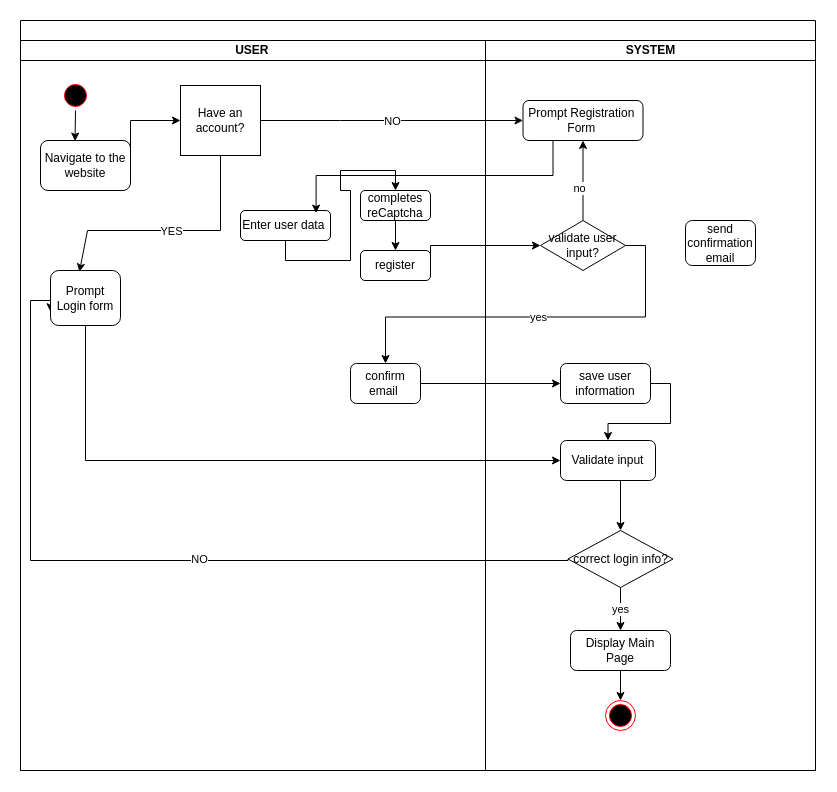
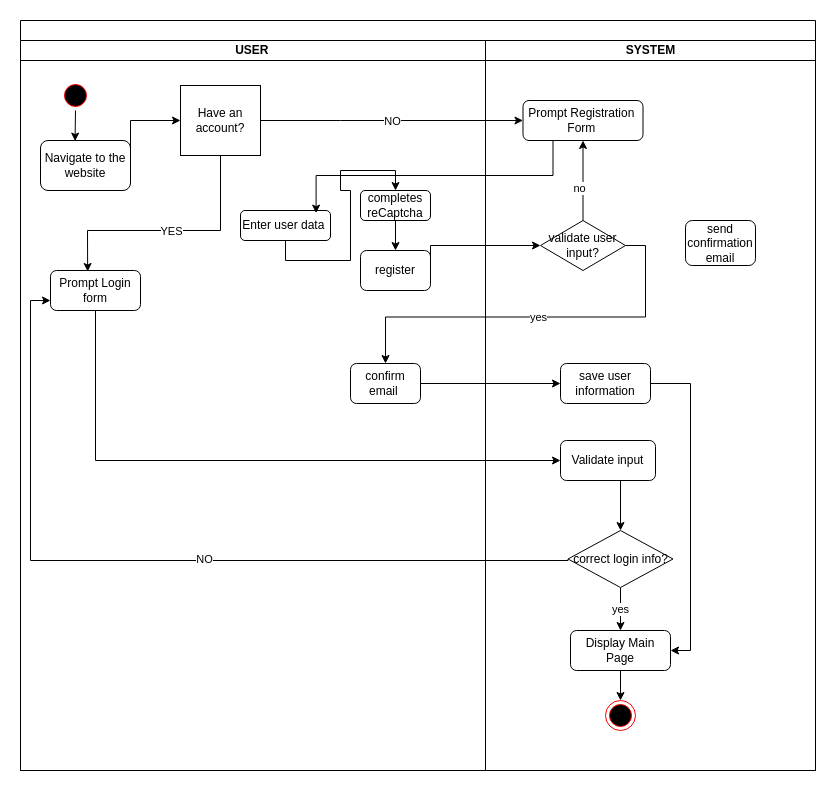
node "register": size 70x30 -> 70x40
node "Prompt Login form": size 70x55 -> 90x40
edge "save user information" -> "Validate input": now "save user information" -> "Display Main Page"
